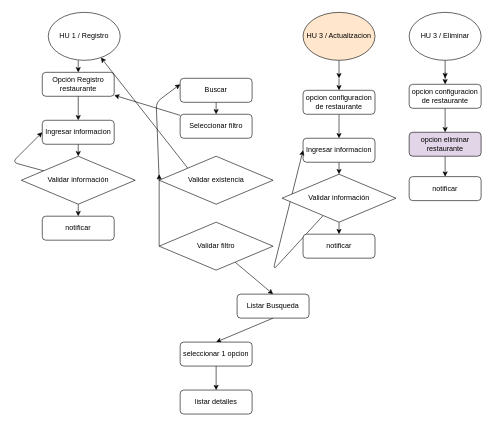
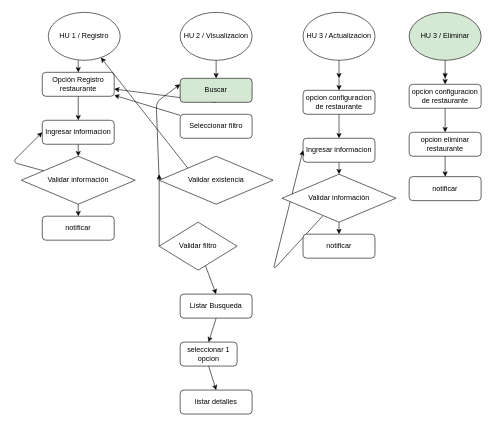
node "HU 2 / Visualizacion": added
node "HU 3 / Actualizacion": fillcolor #ffe6cc -> #ffffff
node "HU 3 / Eliminar": fillcolor #ffffff -> #d5e8d4
edge "HU 2 / Visualizacion" -> "Buscar": added
node "Buscar": fillcolor #ffffff -> #d5e8d4
edge "Buscar" -> "Seleccionar filtro": now "Buscar" -> "Opción Registro restaurante"
node "opcion eliminar restaurante": fillcolor #e1d5e7 -> #ffffff
node "Validar filtro": size 114x48 -> 78x48
node "Listar Busqueda": moved (273, 306) -> (216, 306)
node "seleccionar 1 opcion": size 72x24 -> 57x24
